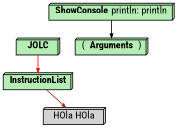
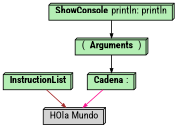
node "JOLC": removed
node "Cadena": added
node "HOla HOla": label "HOla HOla" -> "HOla Mundo"
